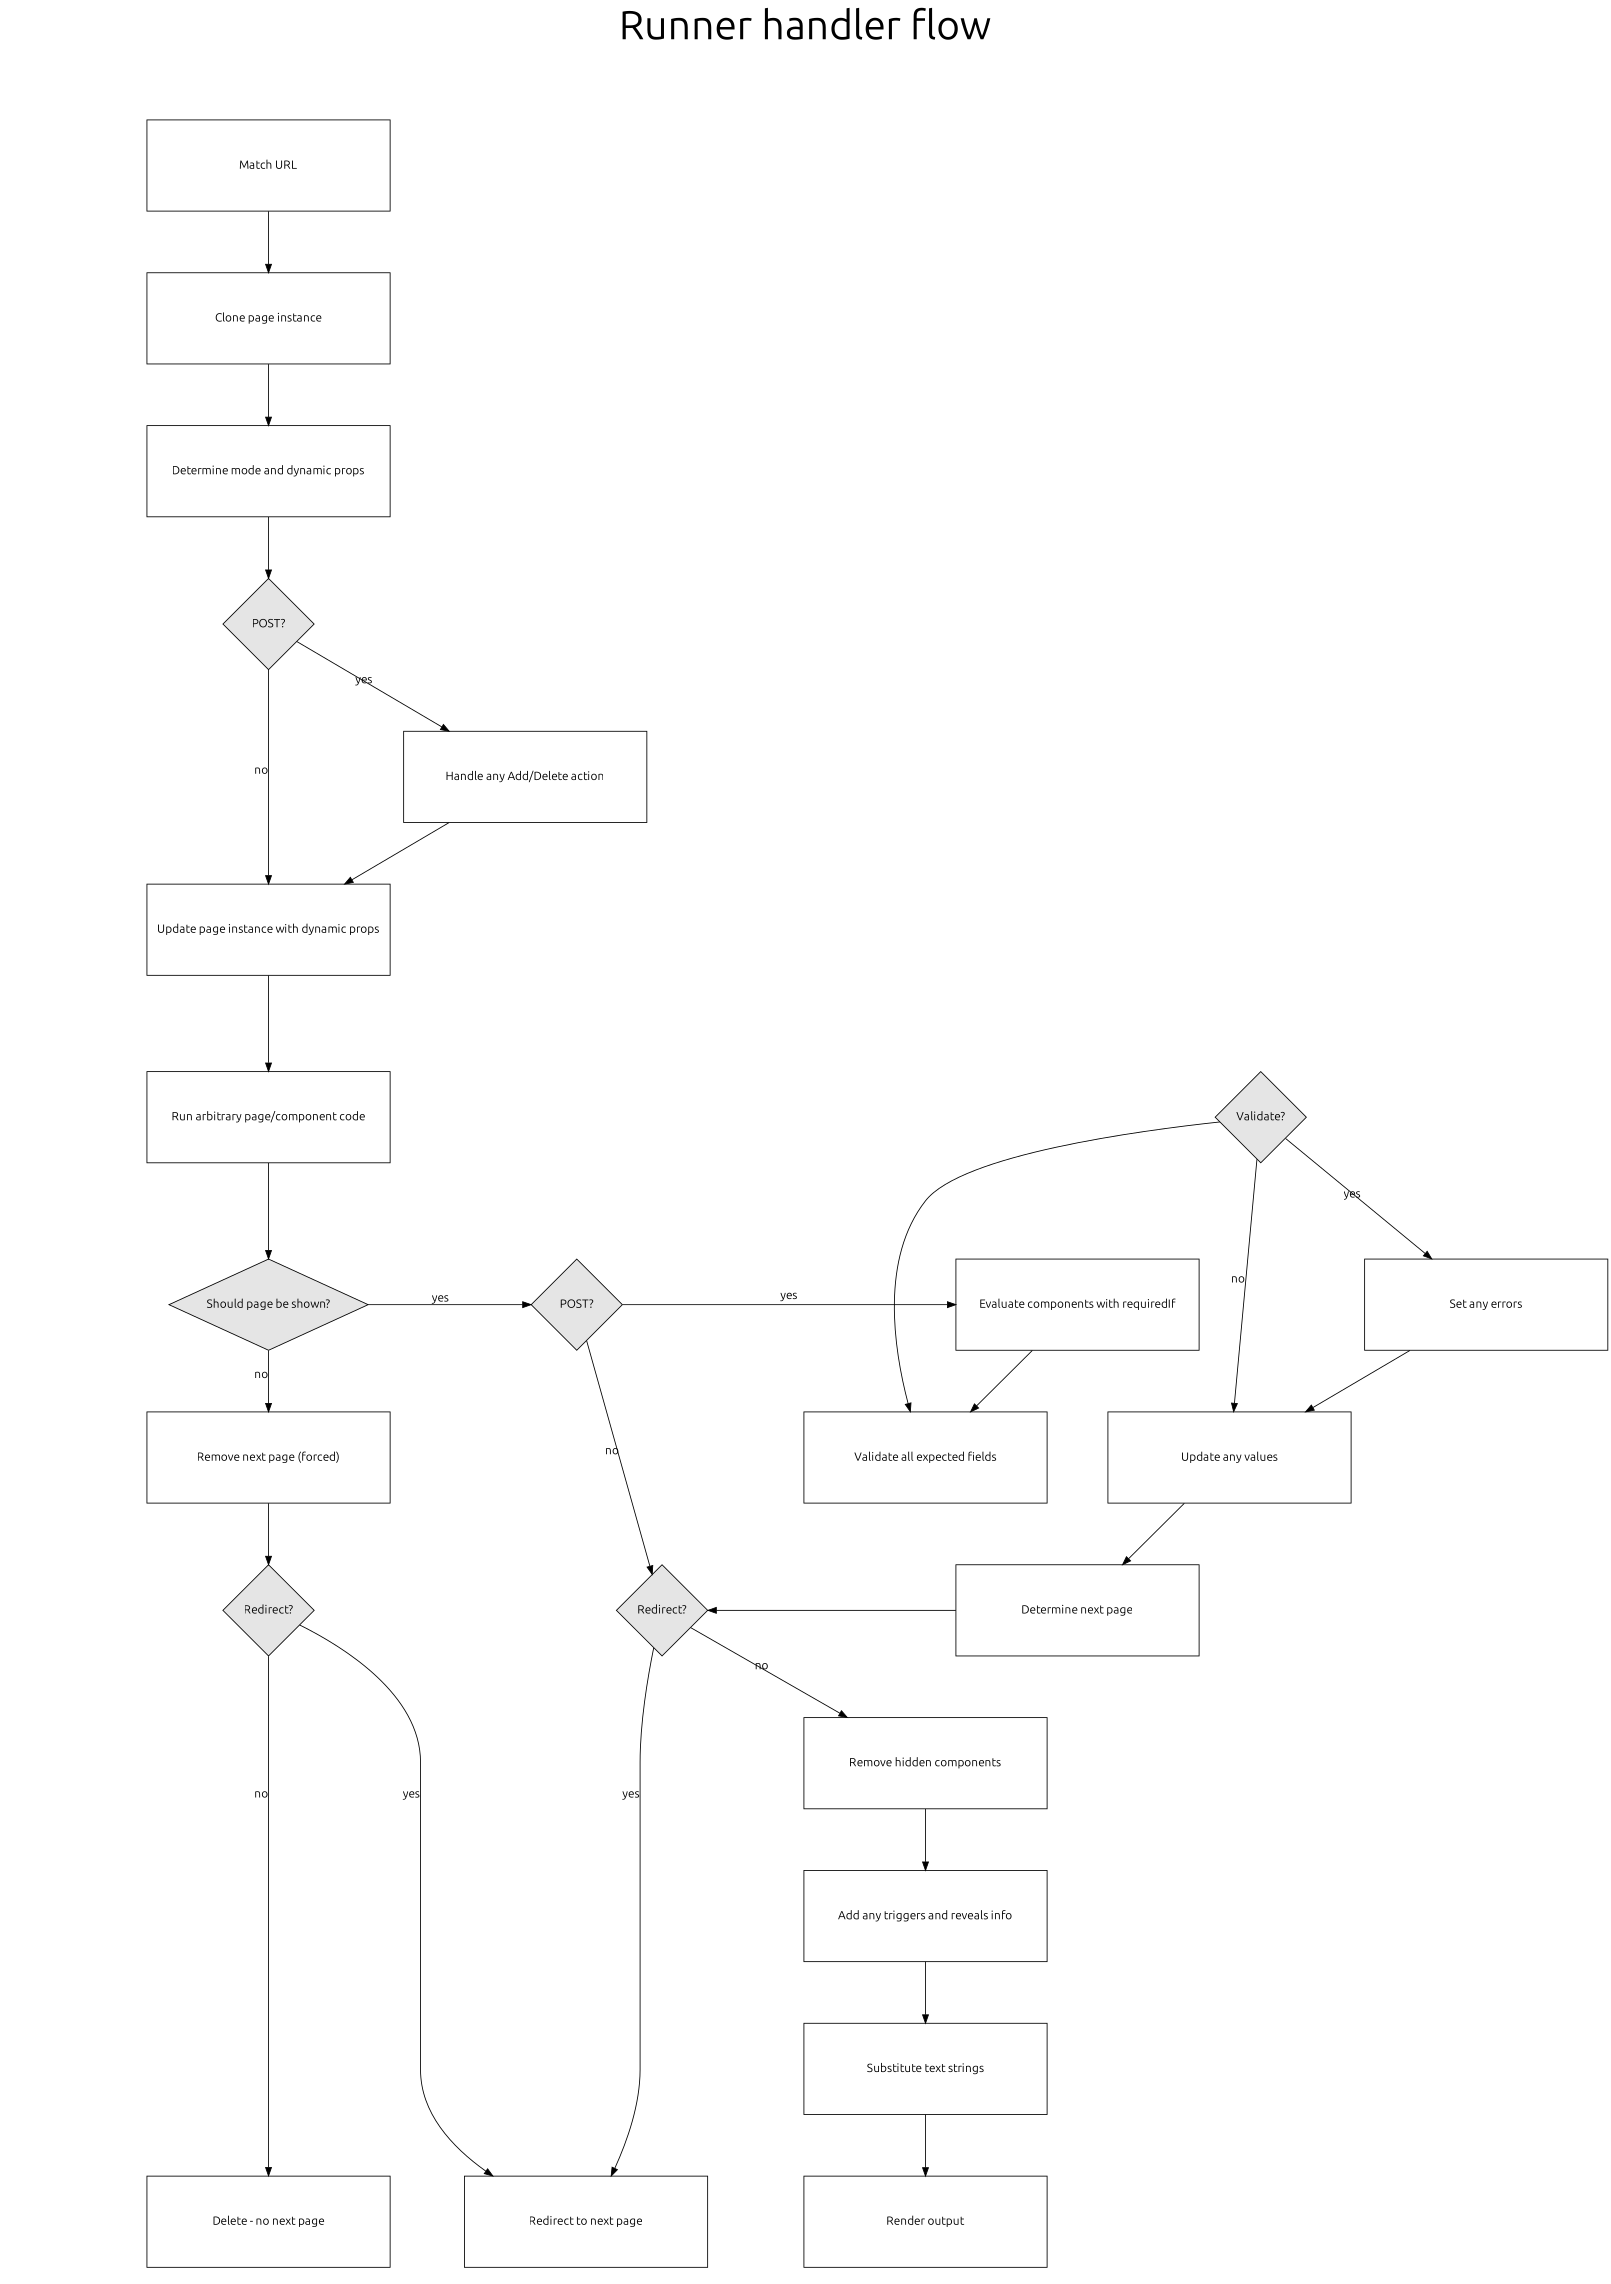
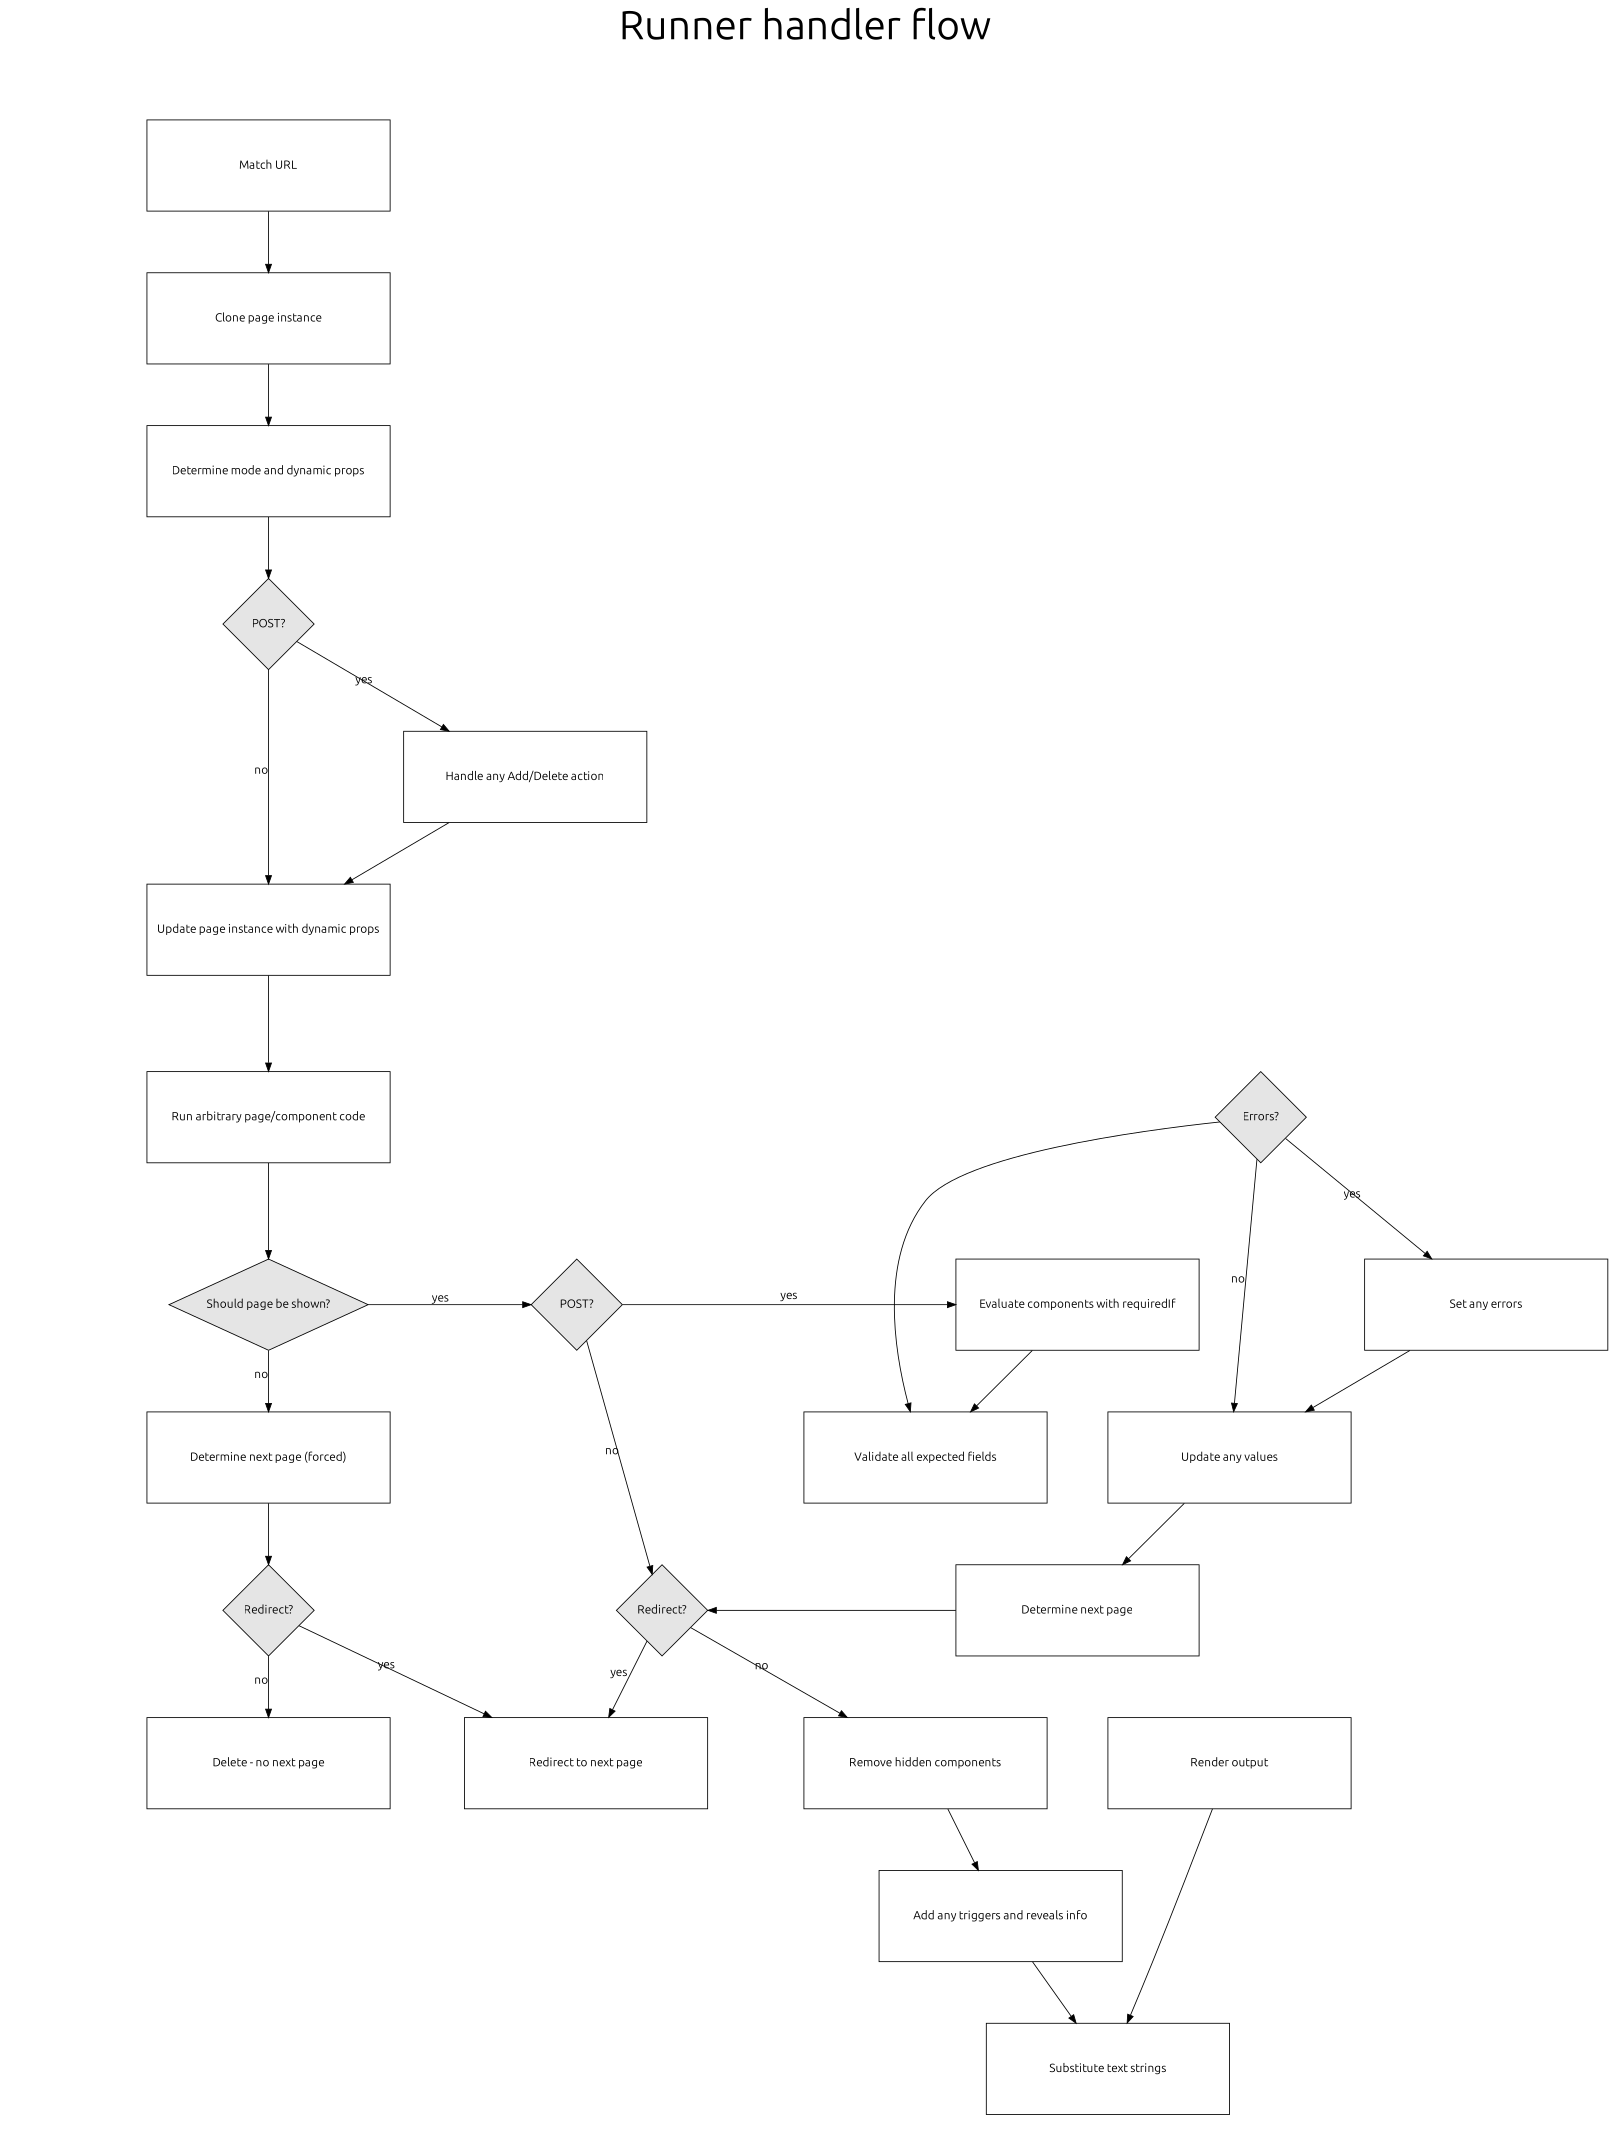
node "Validate?": label "Validate?" -> "Errors?"
node "Remove next page (forced)": label "Remove next page (forced)" -> "Determine next page (forced)"
edge "Substitute text strings" -> "Render output": reversed
